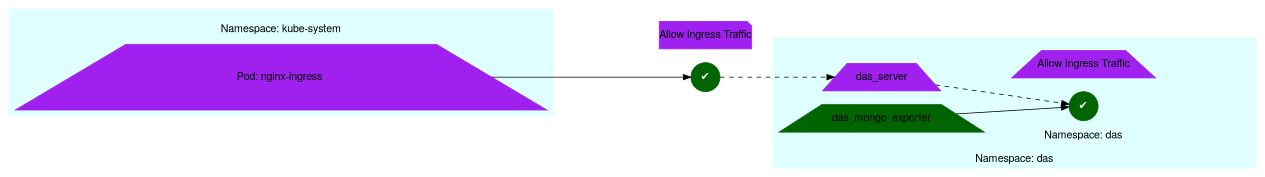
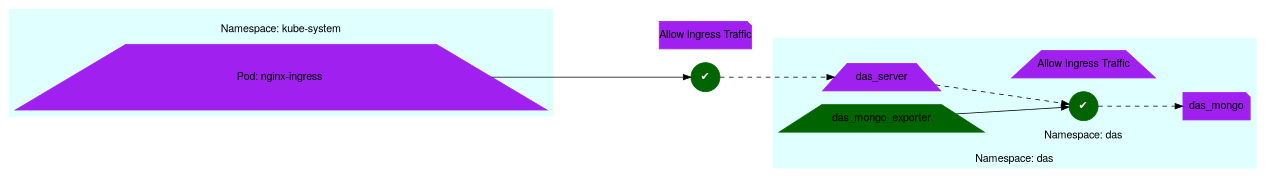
node "das_mongo": added
